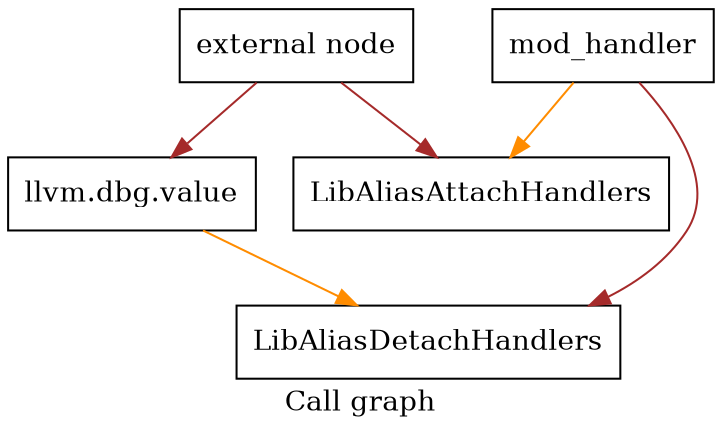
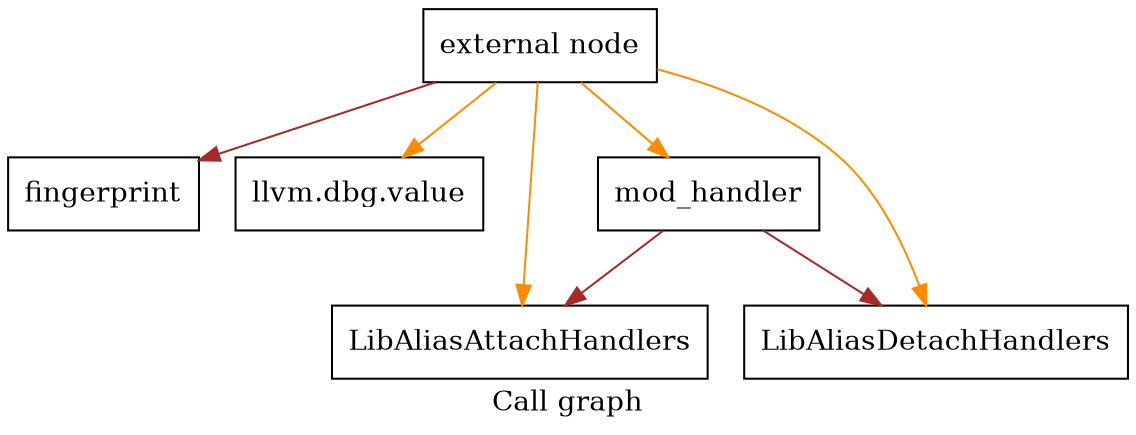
edge "mod_handler" -> "LibAliasAttachHandlers": color darkorange -> brown
edge "external node" -> "llvm.dbg.value": color brown -> darkorange
edge "external node" -> "mod_handler": added
edge "external node" -> "LibAliasAttachHandlers": color brown -> darkorange
node "fingerprint": added
edge "llvm.dbg.value" -> "LibAliasDetachHandlers": now "external node" -> "LibAliasDetachHandlers"
